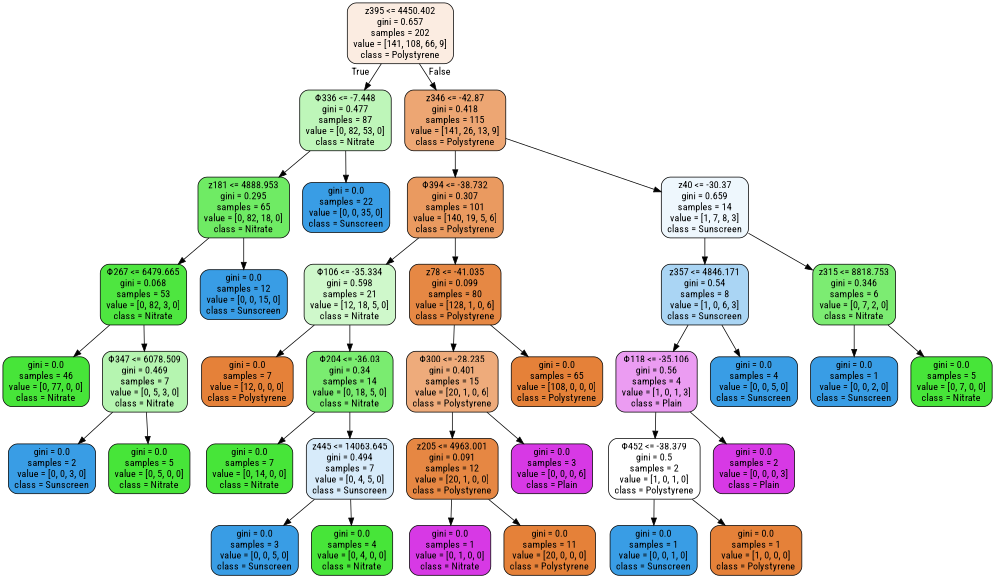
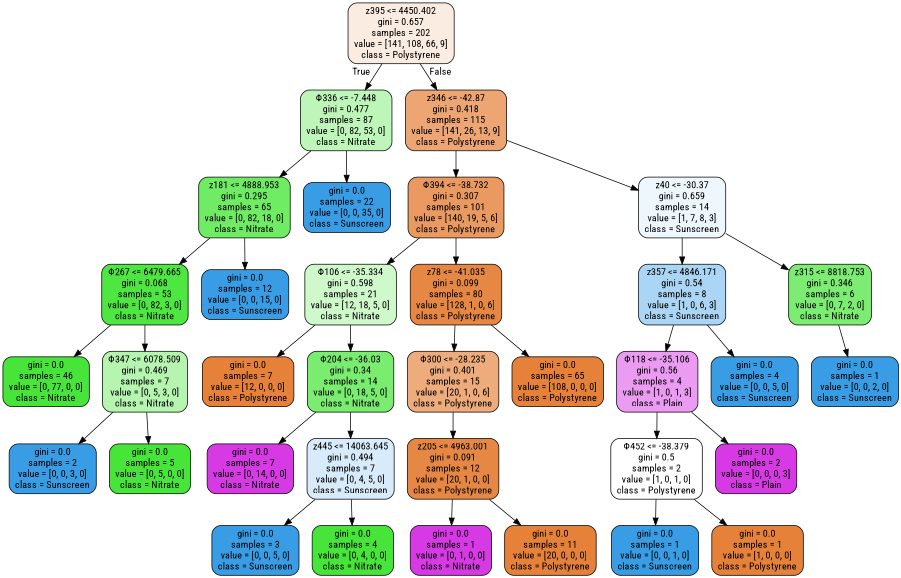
node "gini = 0.0 samples = 5 value = [0, 7, 0, 0] class = Nitrate": removed
node "gini = 0.0 samples = 7 value = [0, 14, 0, 0] class = Nitrate": fillcolor #47e539 -> #d739e5
node "gini = 0.0 samples = 3 value = [0, 0, 0, 6] class = Plain": removed
